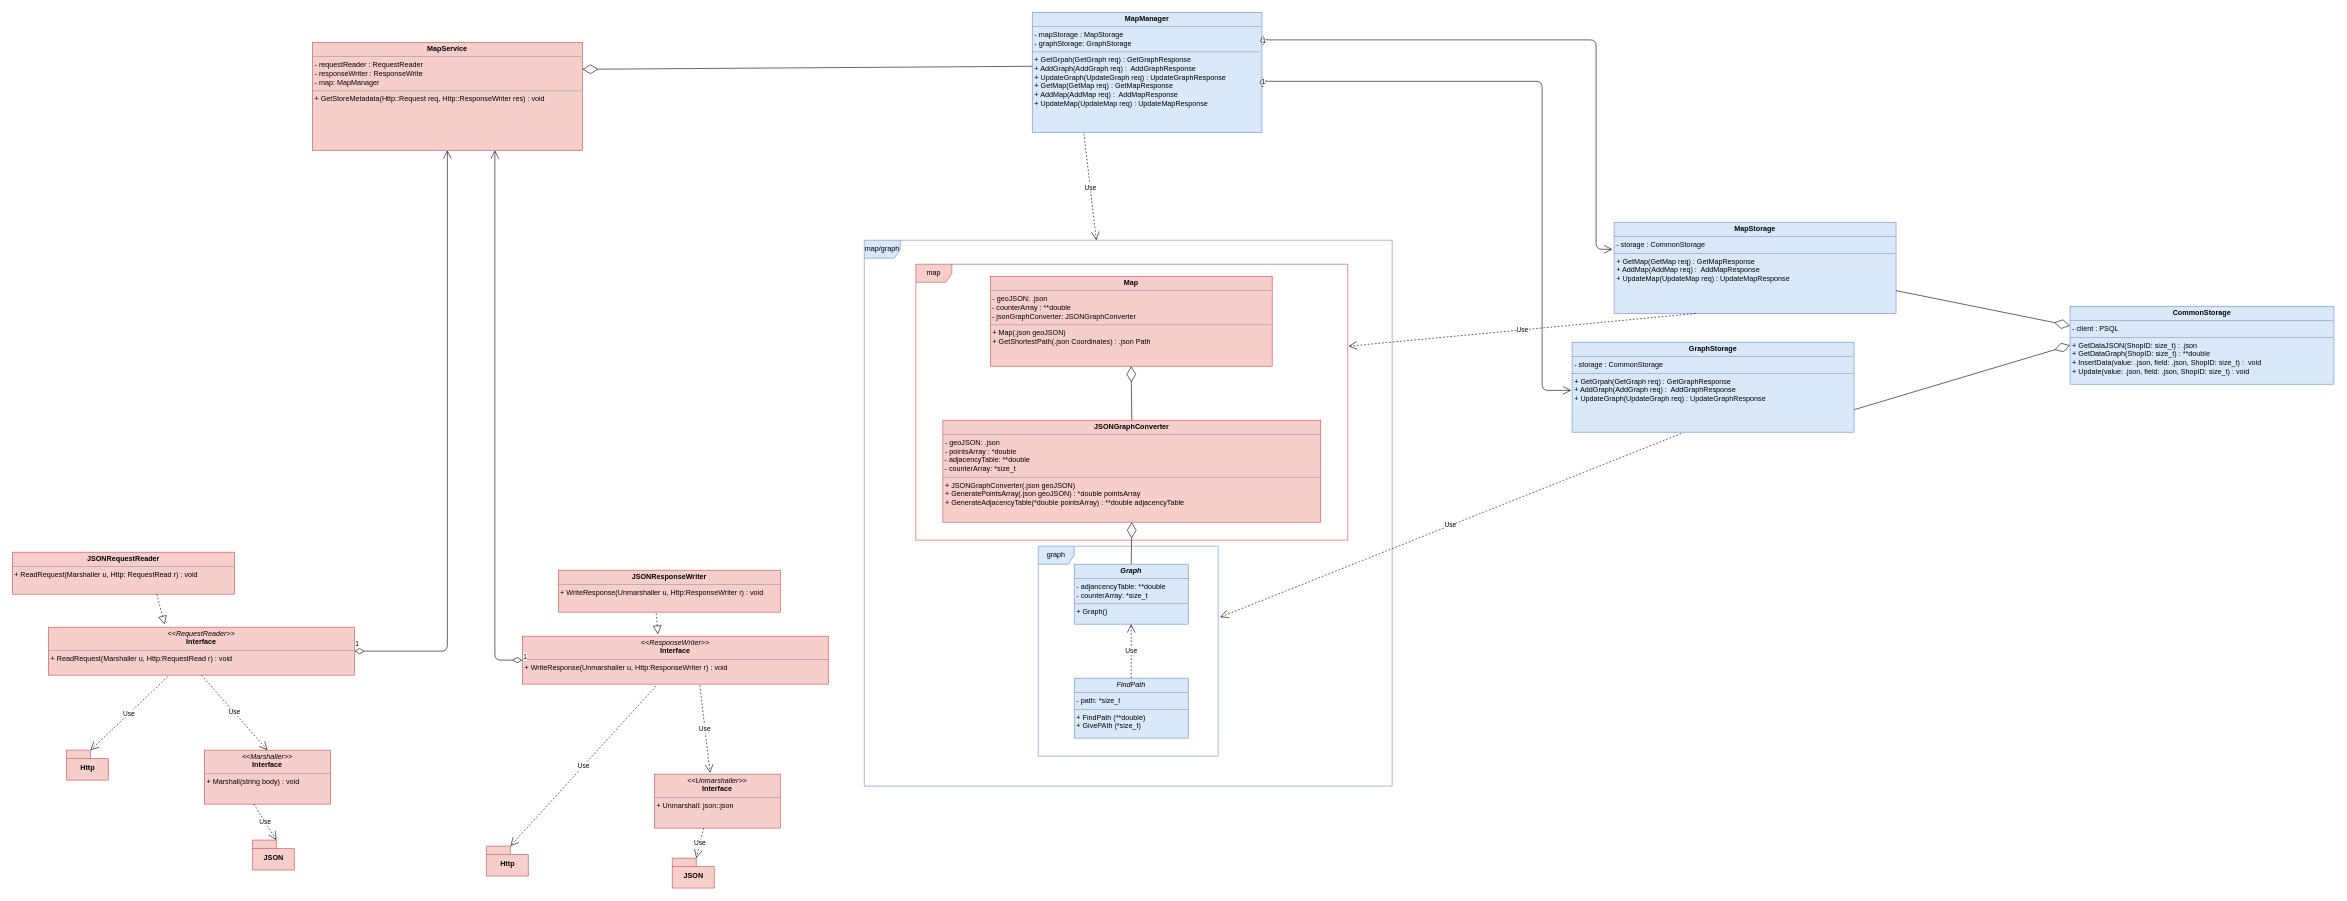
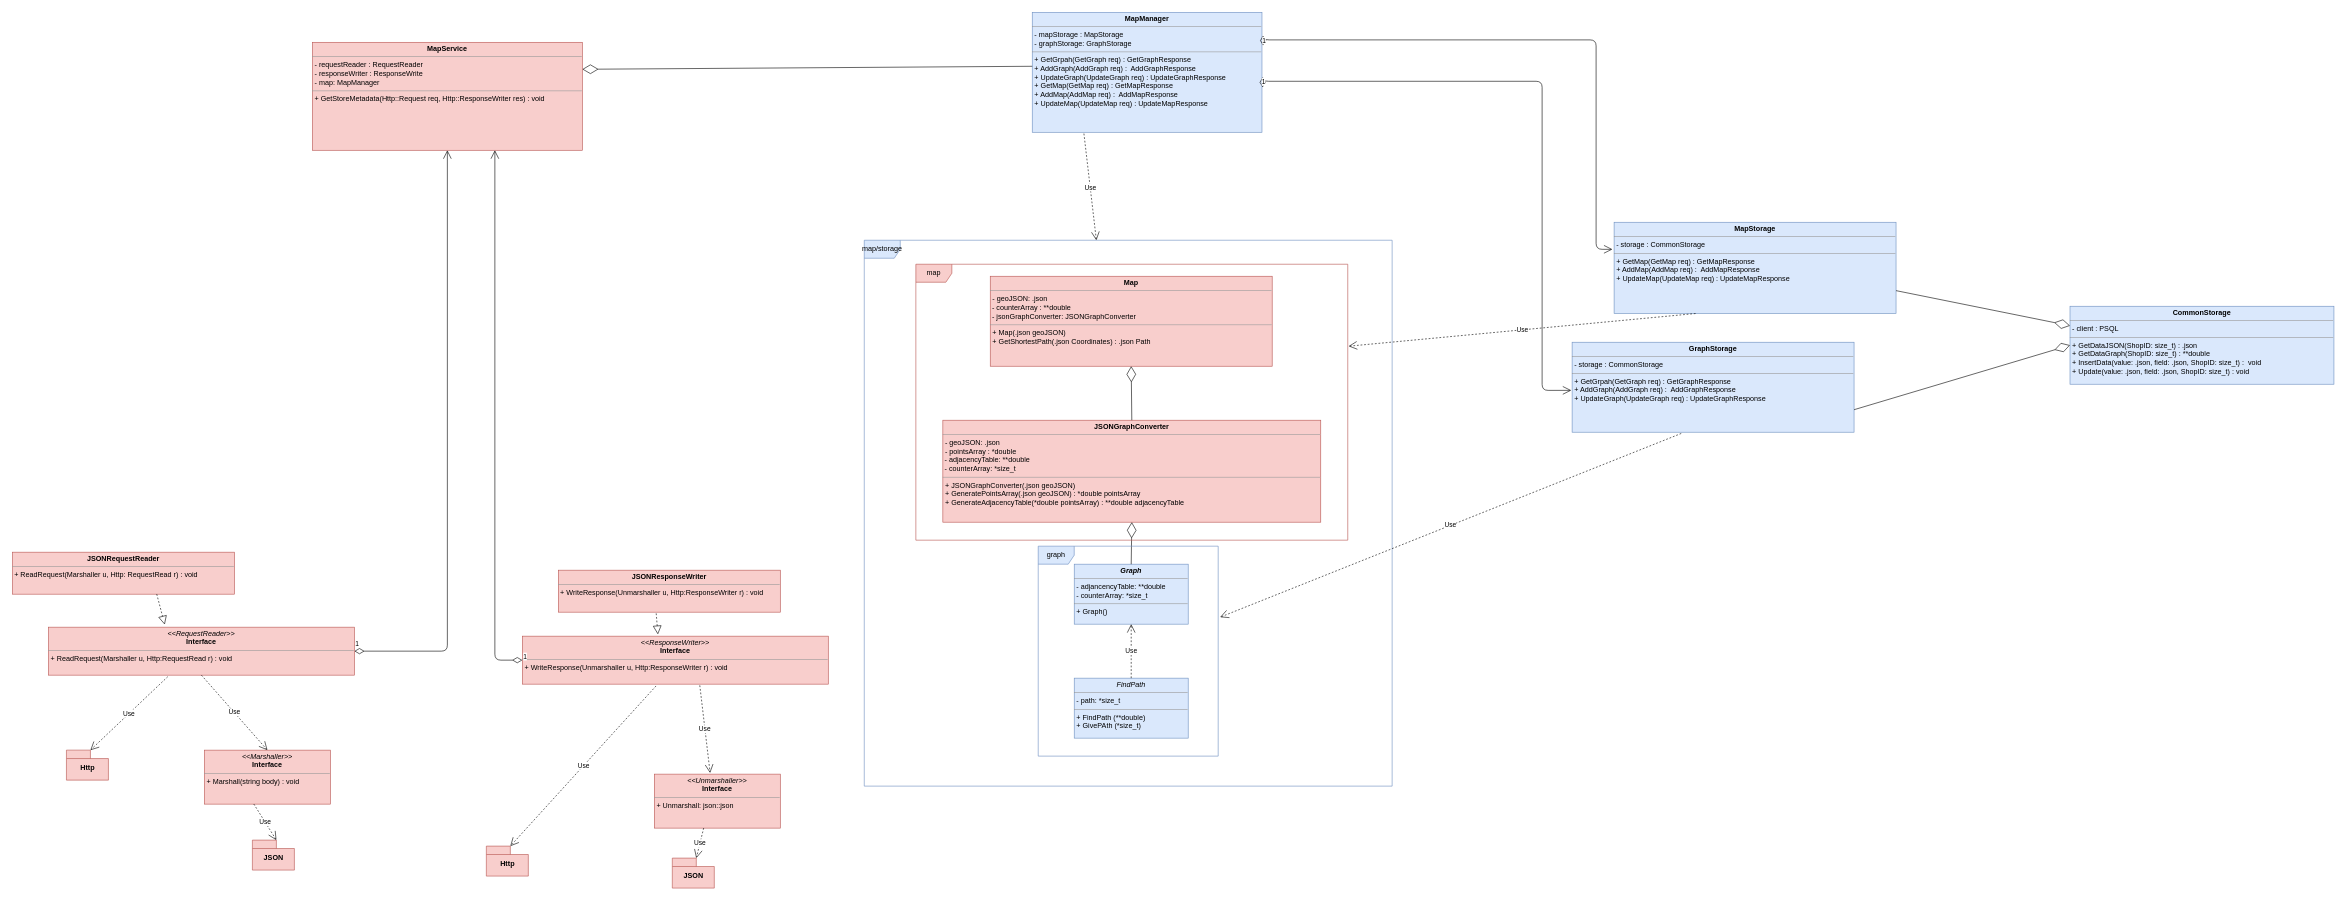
node "map/graph": label "map/graph" -> "map/storage"
